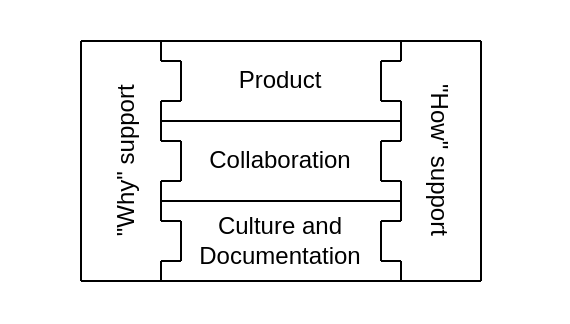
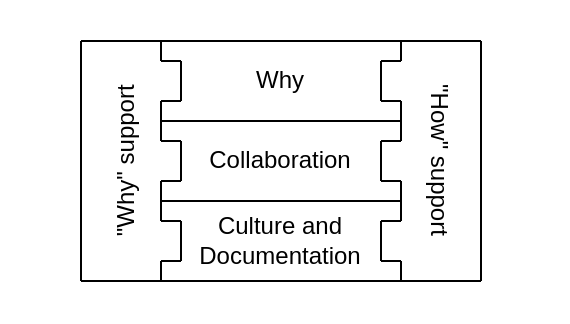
node "Product": label "Product" -> "Why"
